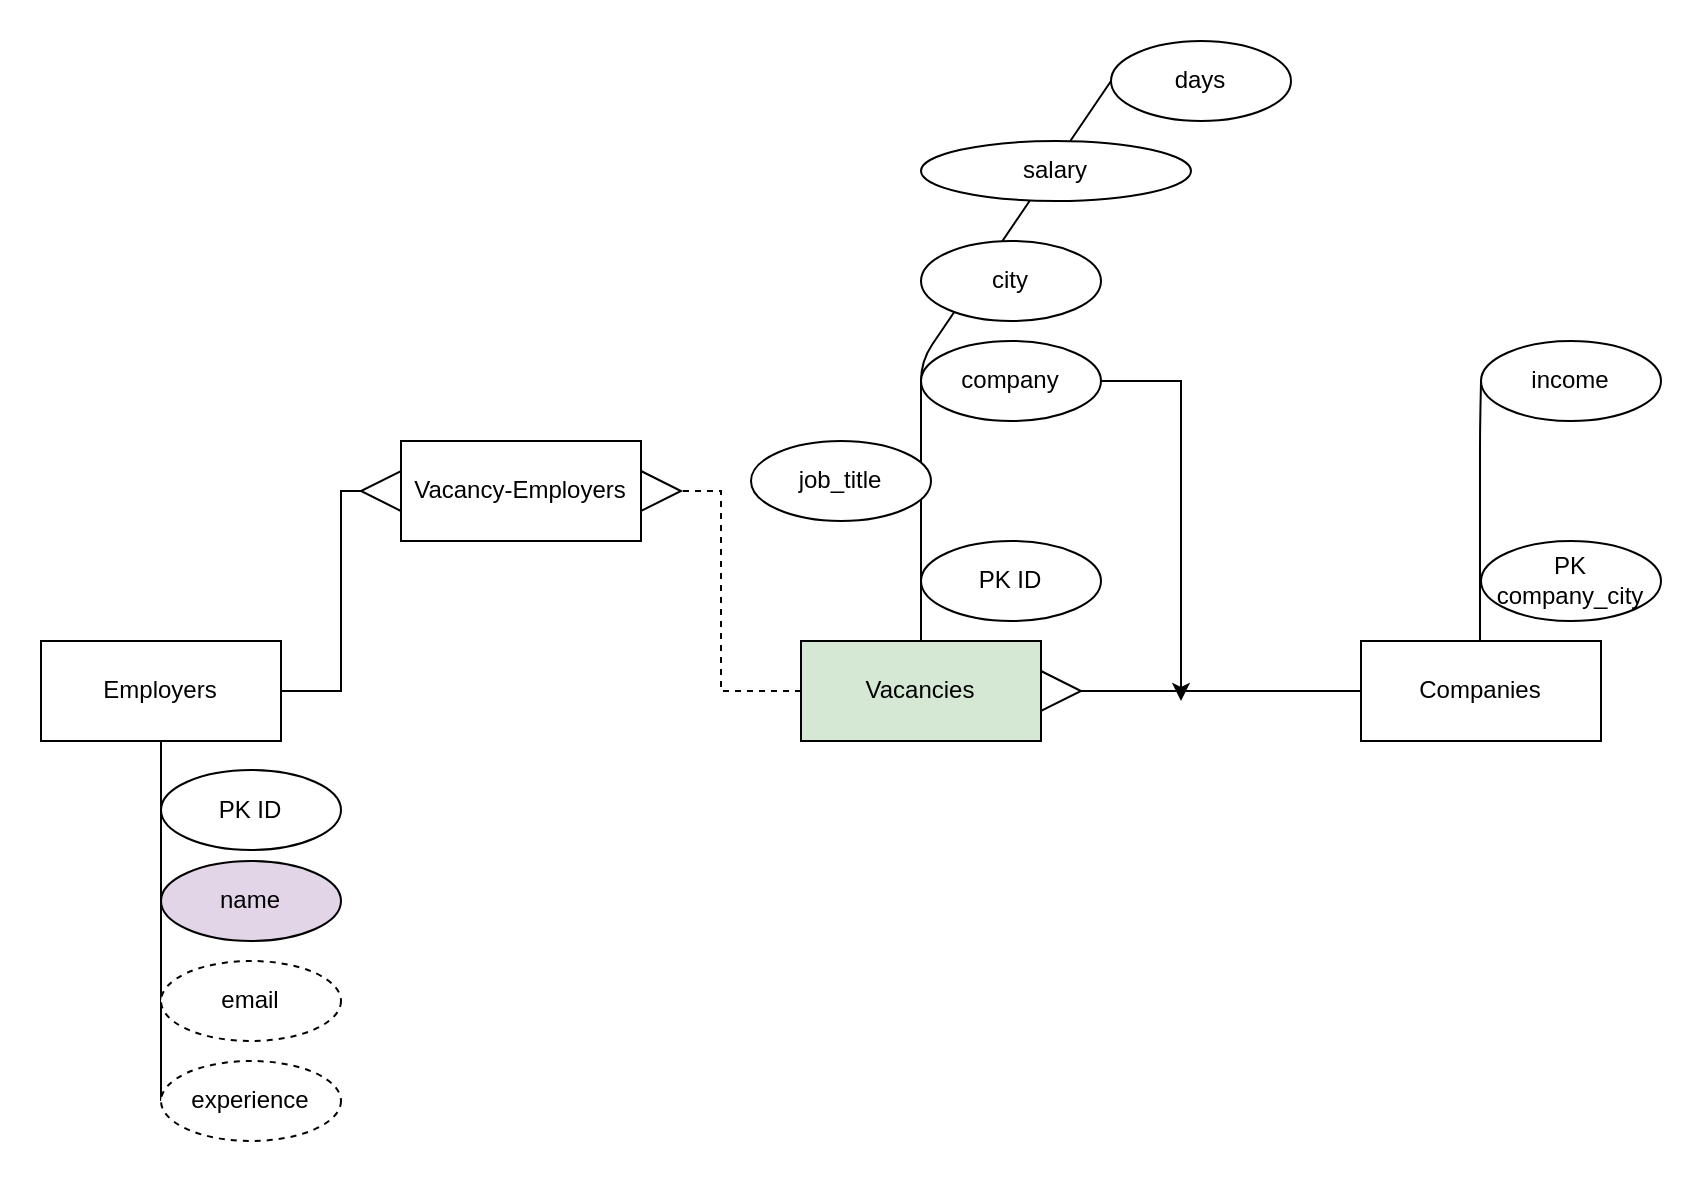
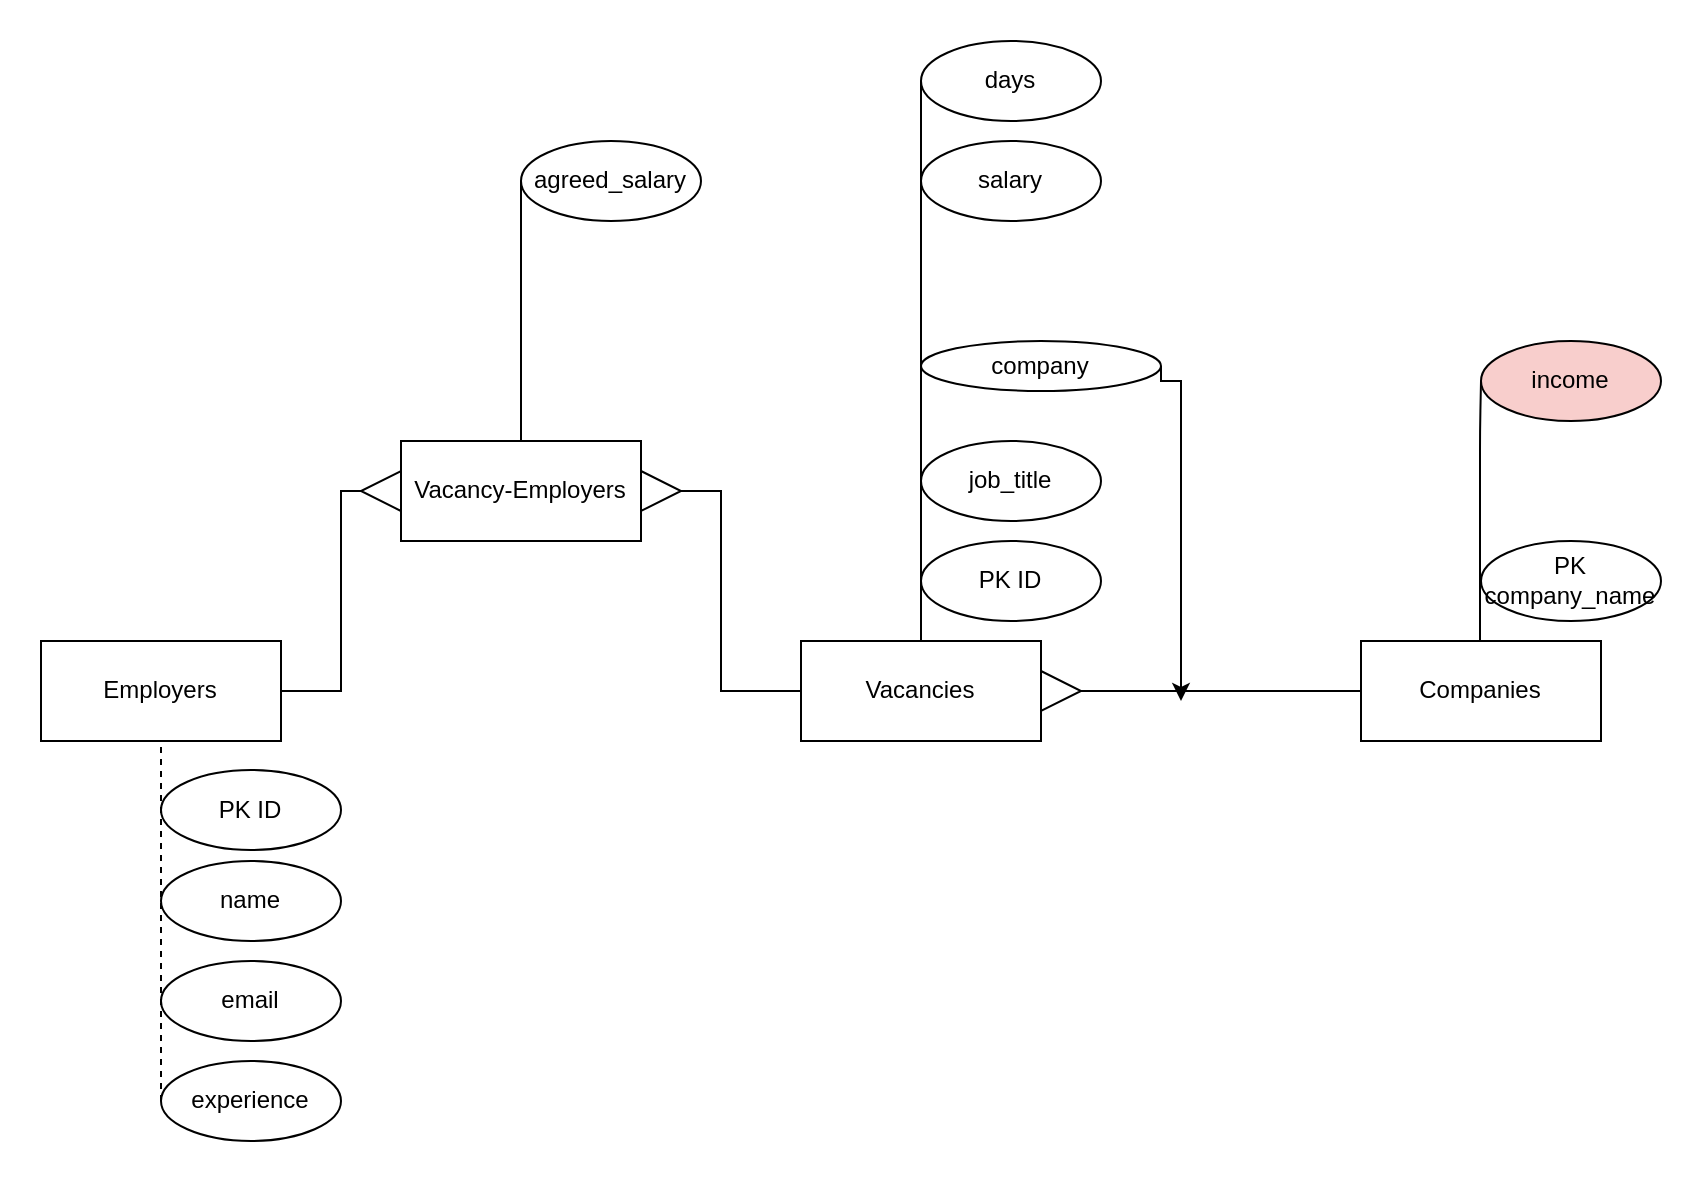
node "days": moved (1201, 81) -> (1011, 81)
node "salary": size 270x60 -> 180x80
node "agreed_salary": added
node "city": removed
edge "agreed_salary" -- "Vacancy-Employers": added
node "company": size 180x80 -> 240x50
node "income": fillcolor #ffffff -> #f8cecc
node "job_title": moved (841, 481) -> (1011, 481)
node "PK company_city": label "PK company_city" -> "PK company_name"
edge "Vacancies" -> "Vacancy-Employers": style dashed -> solid
node "Vacancies": fillcolor #d5e8d4 -> #ffffff
node "name": fillcolor #e1d5e7 -> #ffffff
node "email": style dashed -> solid
edge "Employers" -- "experience": style solid -> dashed
node "experience": style dashed -> solid
